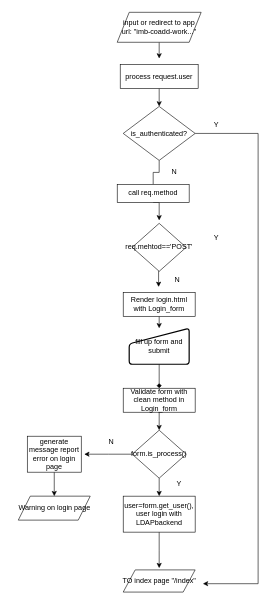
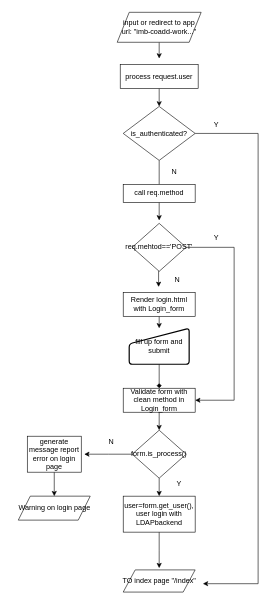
node "call req.method": moved (153, 194) -> (159, 194)
edge "req.mehtod=='POST'" -> "Validate form with clean method in Login_form": added
